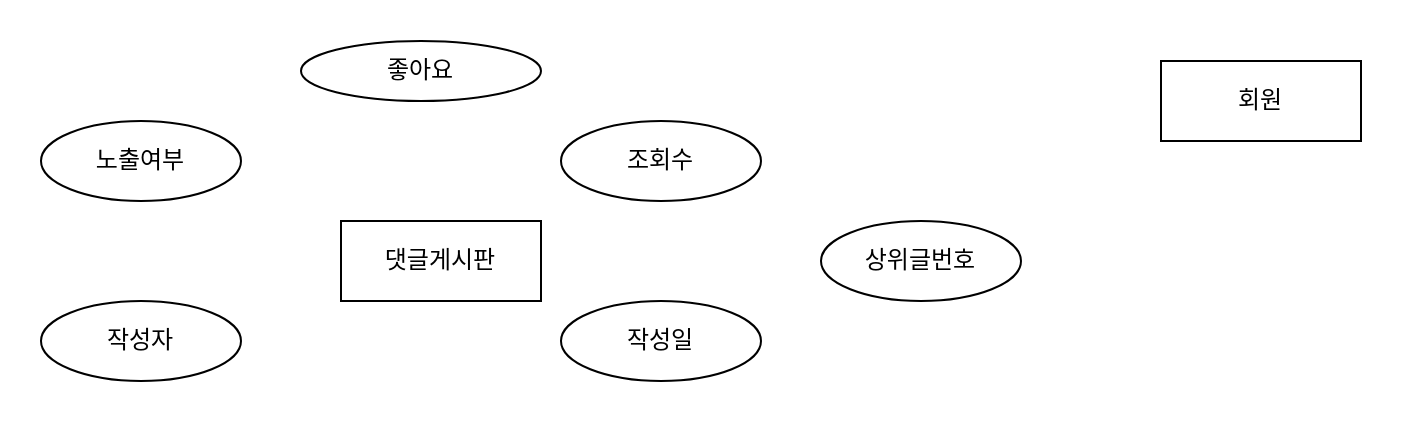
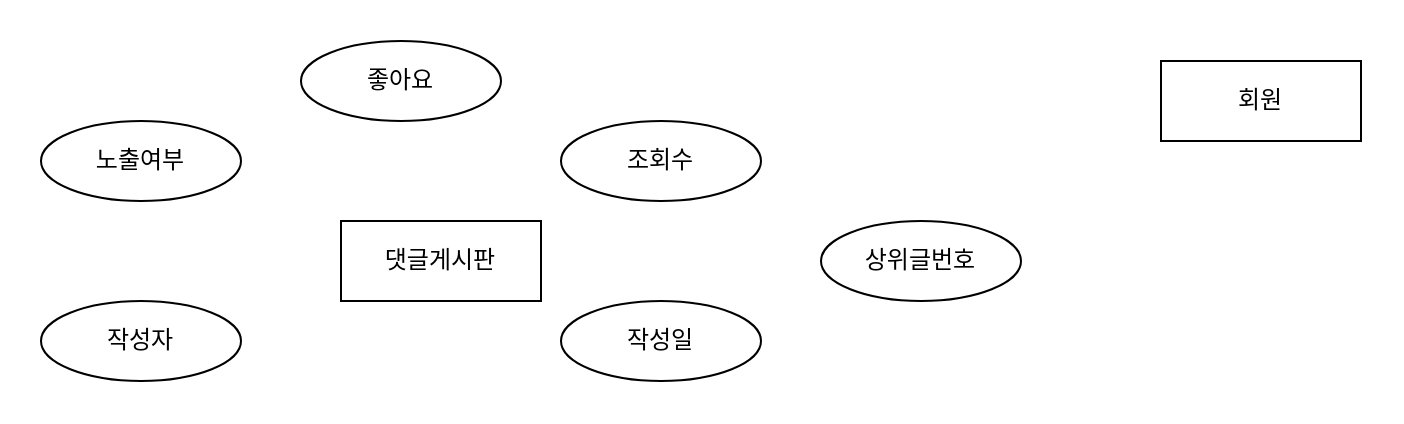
node "좋아요": size 240x60 -> 200x80
